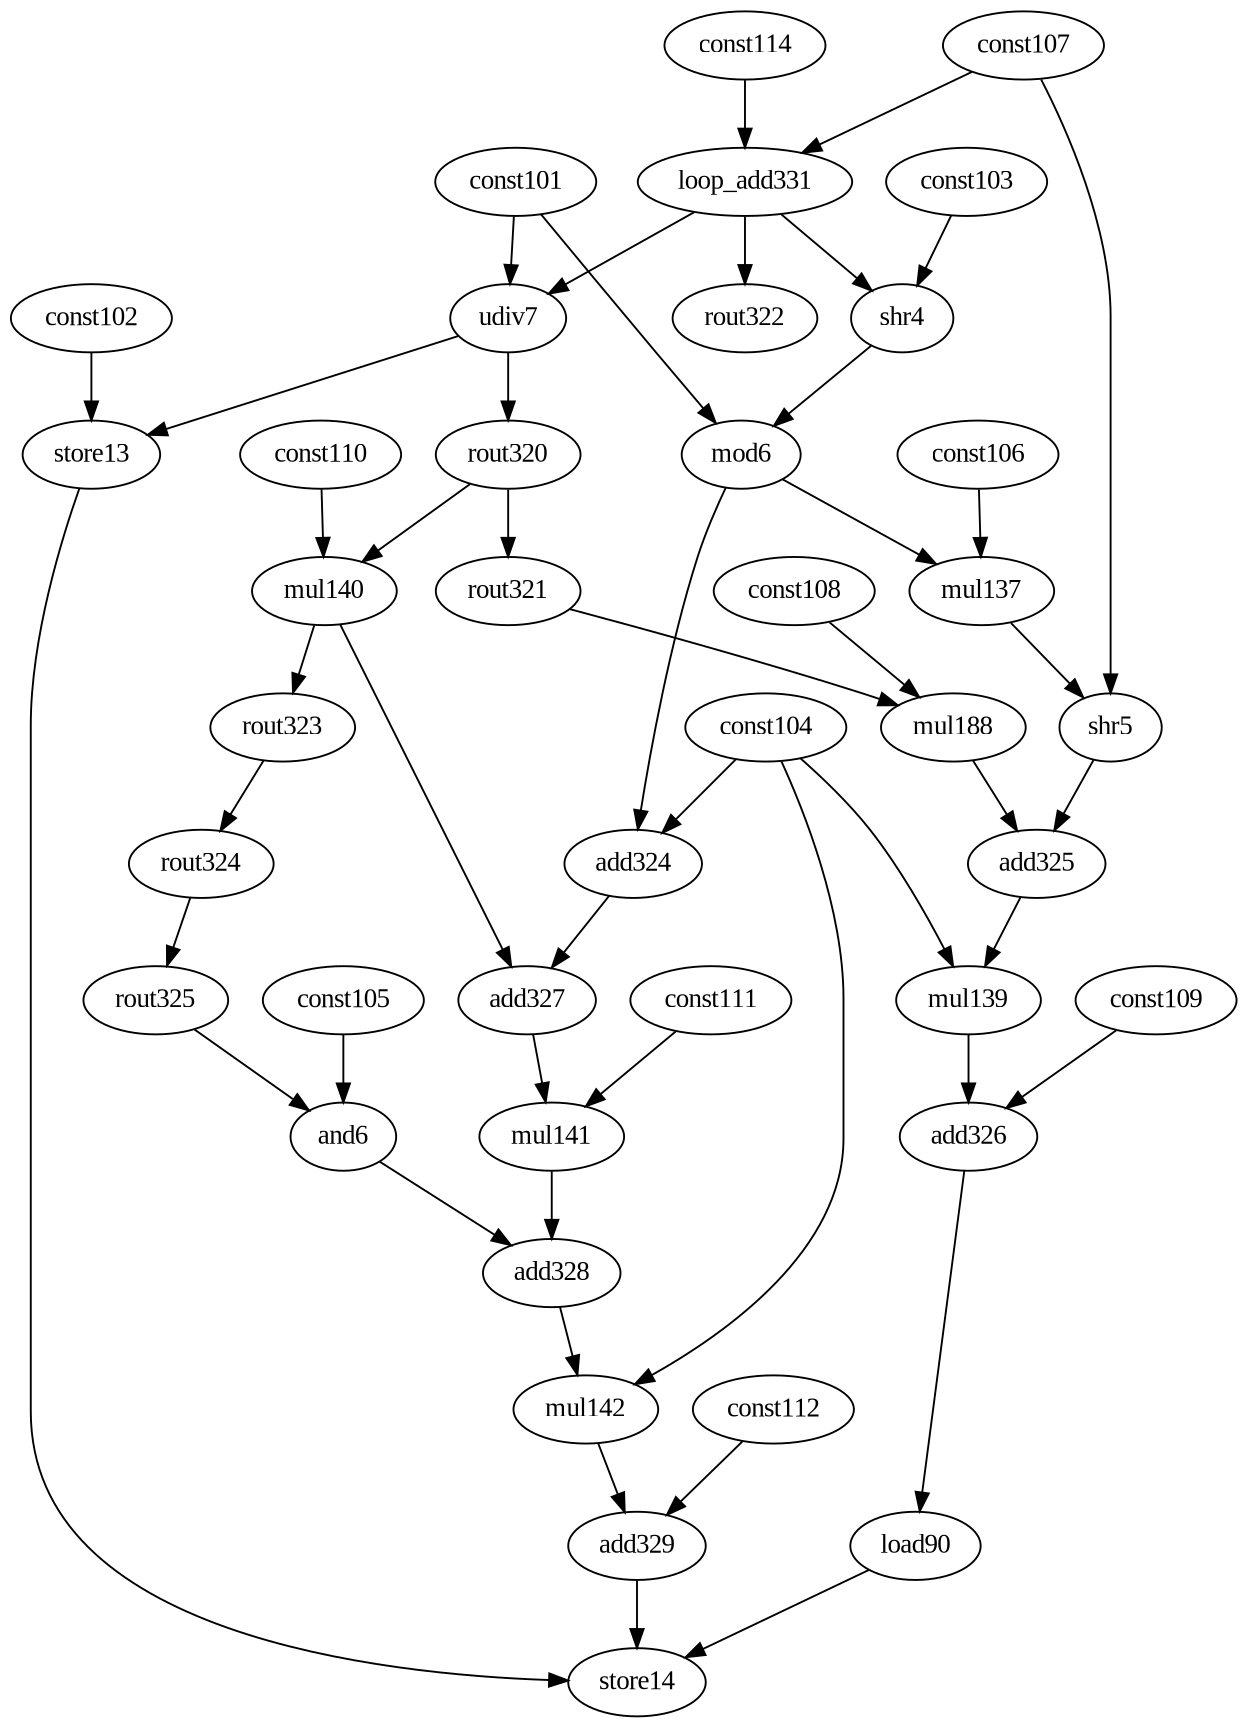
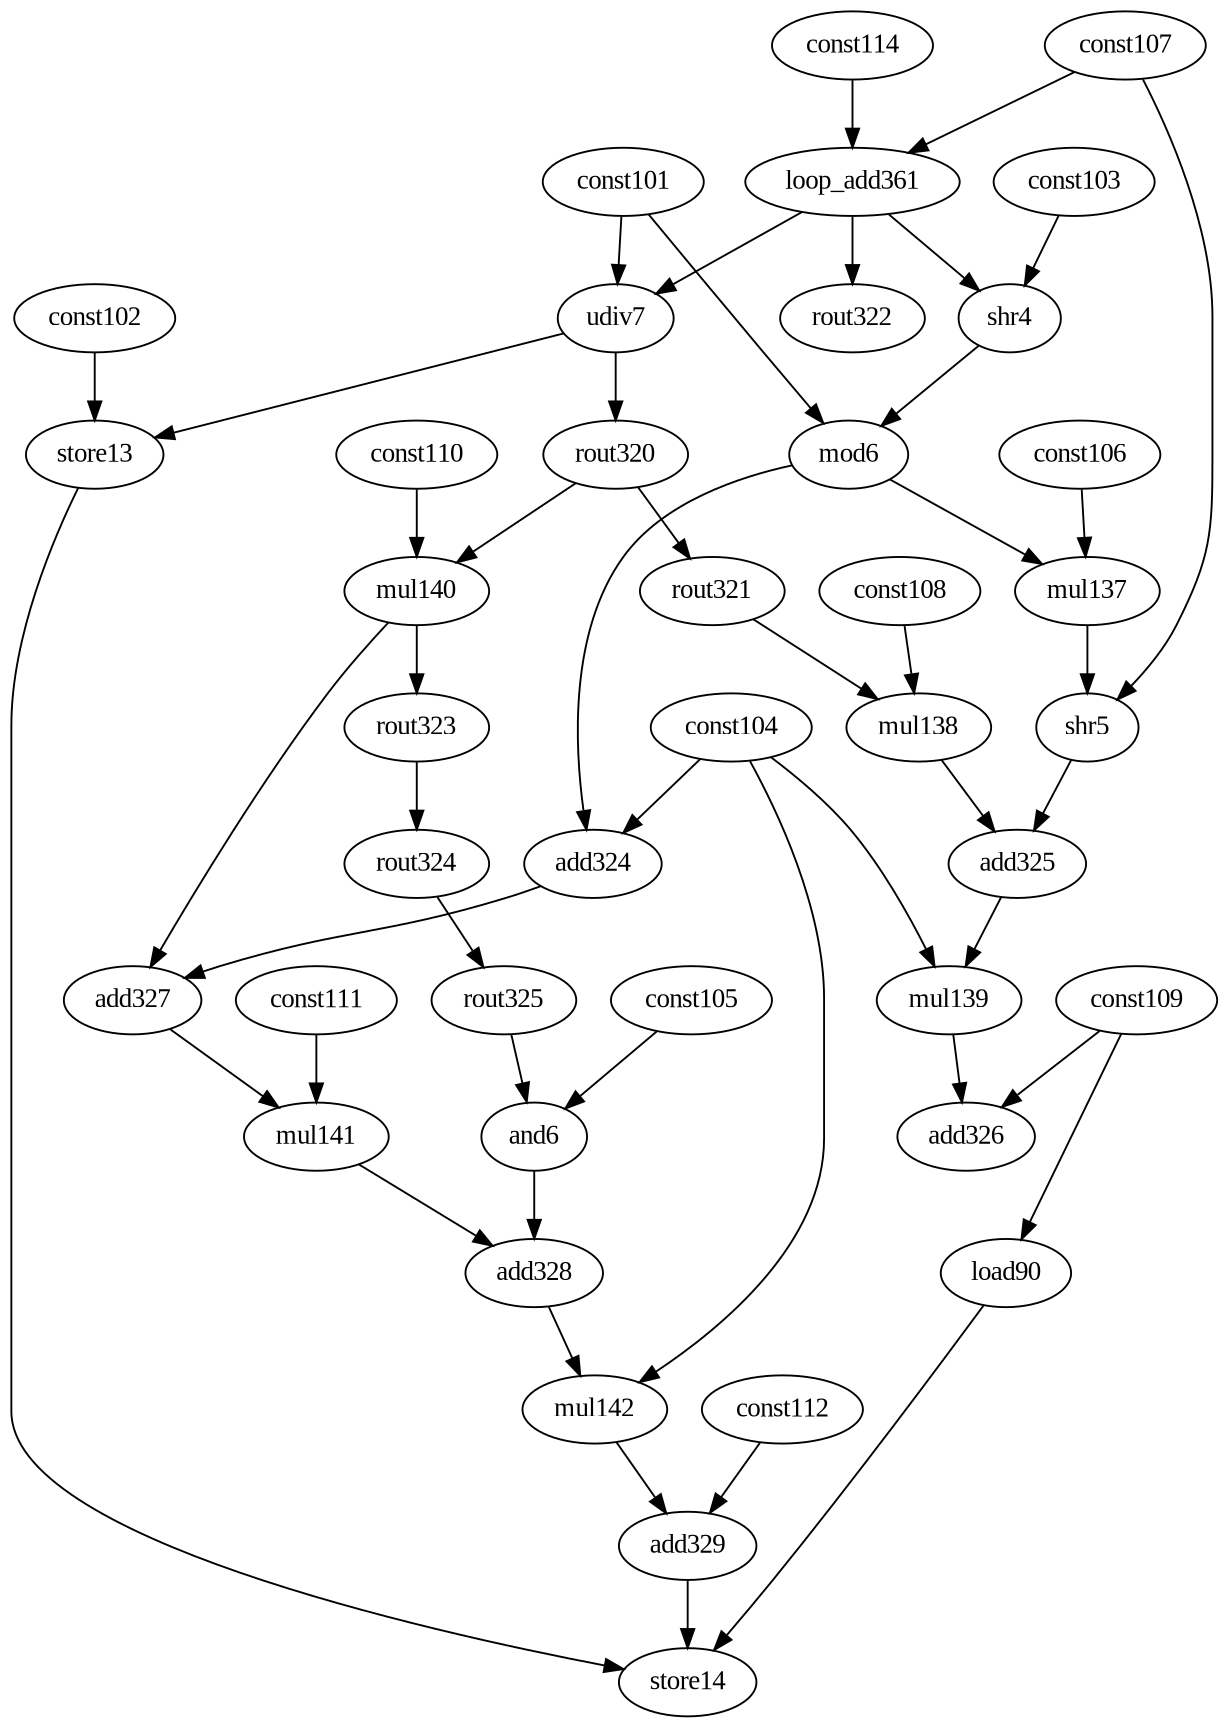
node "loop_add331": label "loop_add331" -> "loop_add361"
node "mul188": label "mul188" -> "mul138"
edge "add326" -> "load90": now "const109" -> "load90"
